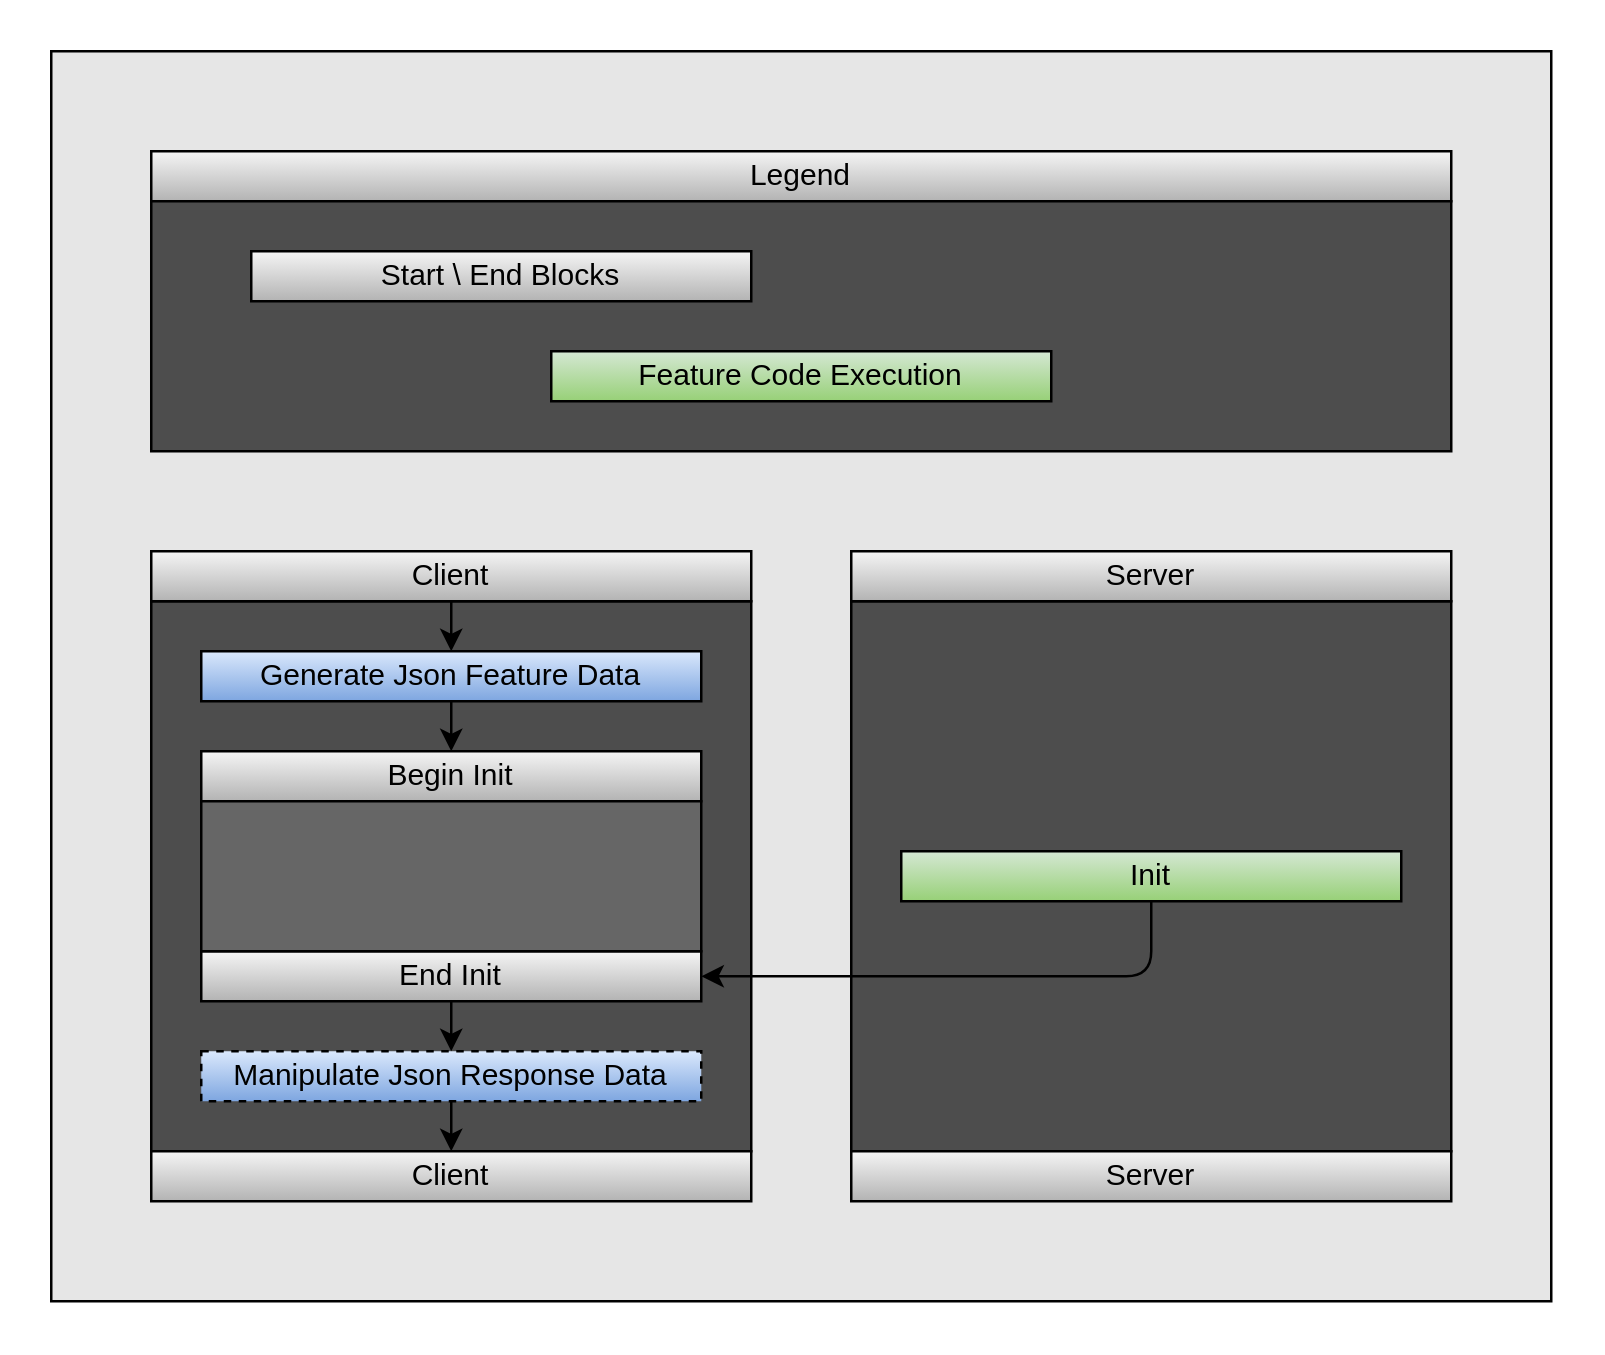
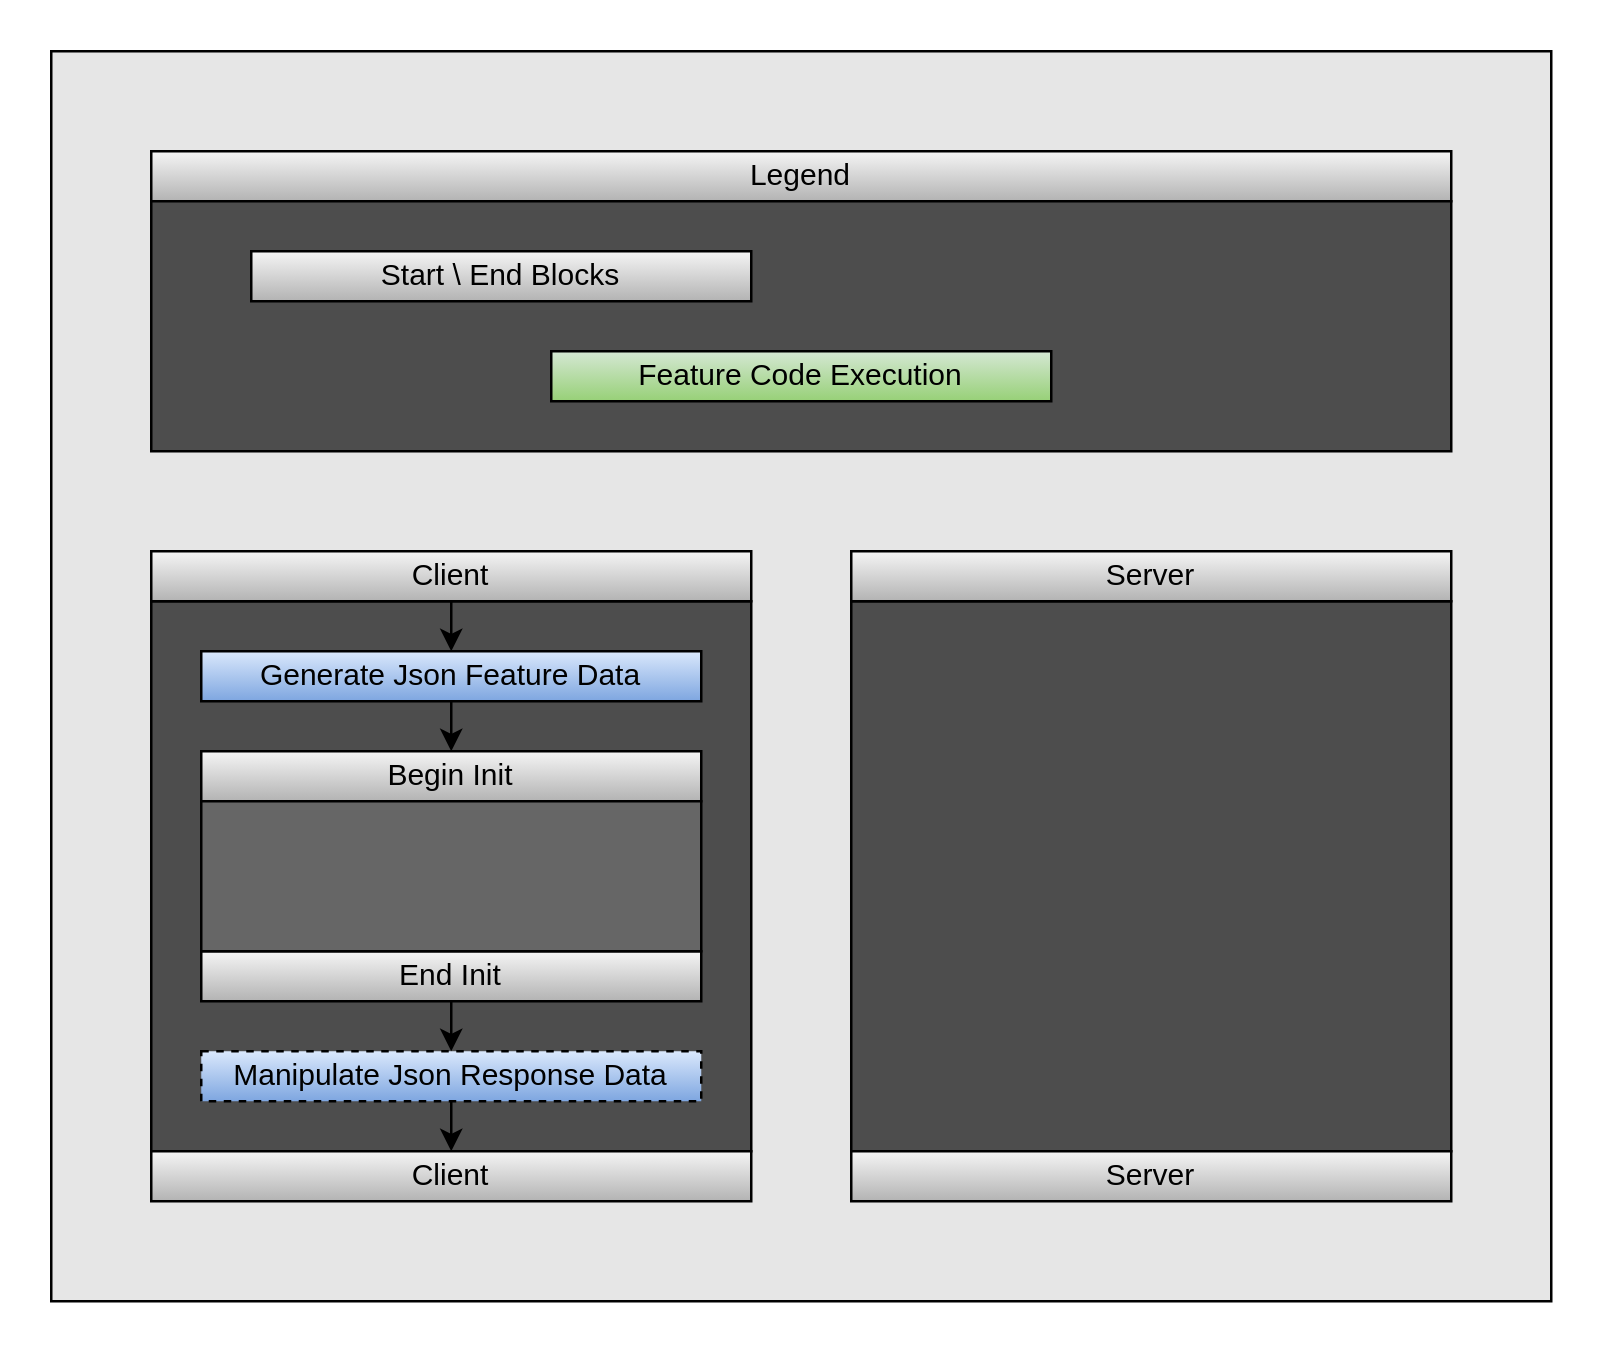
node "Init": removed
edge "Init" -> "End Init": removed
